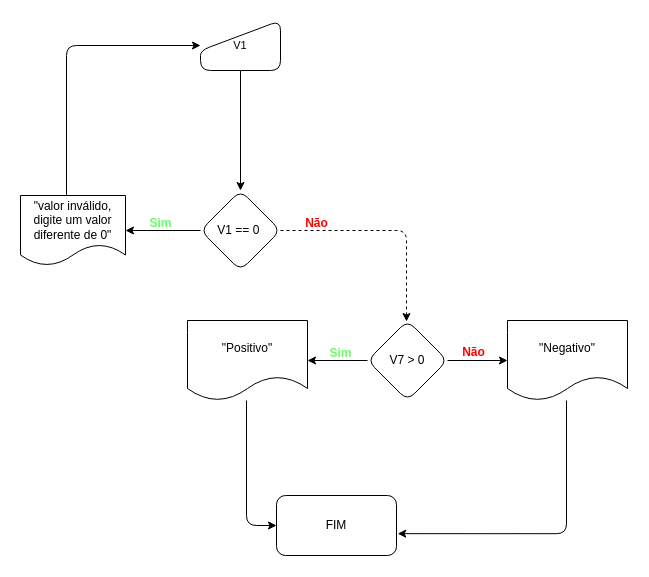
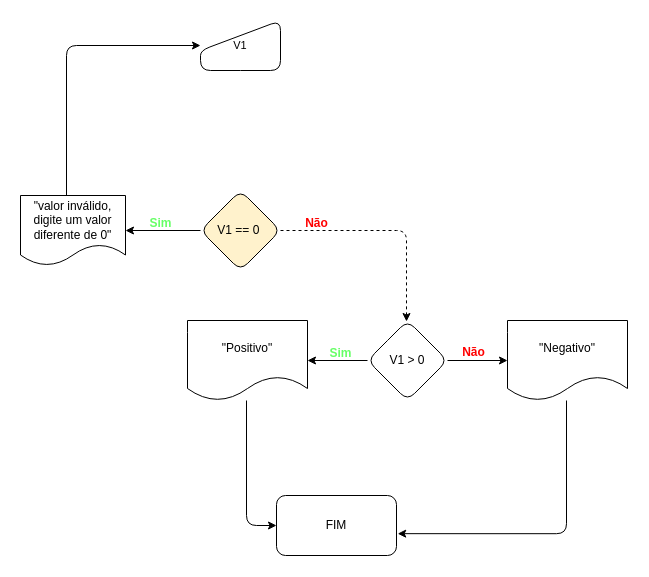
edge "V1" -> "V1 == 0": removed
node "V1 == 0": fillcolor #ffffff -> #fff2cc
node "V7 > 0": label "V7 > 0" -> "V1 > 0"
